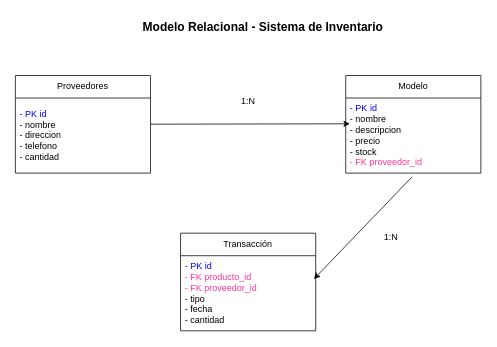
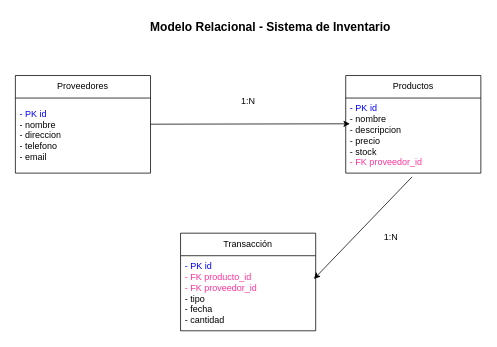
node "Modelo Relacional - Sistema de Inventario": moved (263, 27) -> (270, 27)
node "Modelo": label "Modelo" -> "Productos"
node "- PK id- nombre- direccion- telefono- cantidad": label "- PK id- nombre- direccion- telefono- cantidad" -> "- PK id- nombre- direccion- telefono- email"
